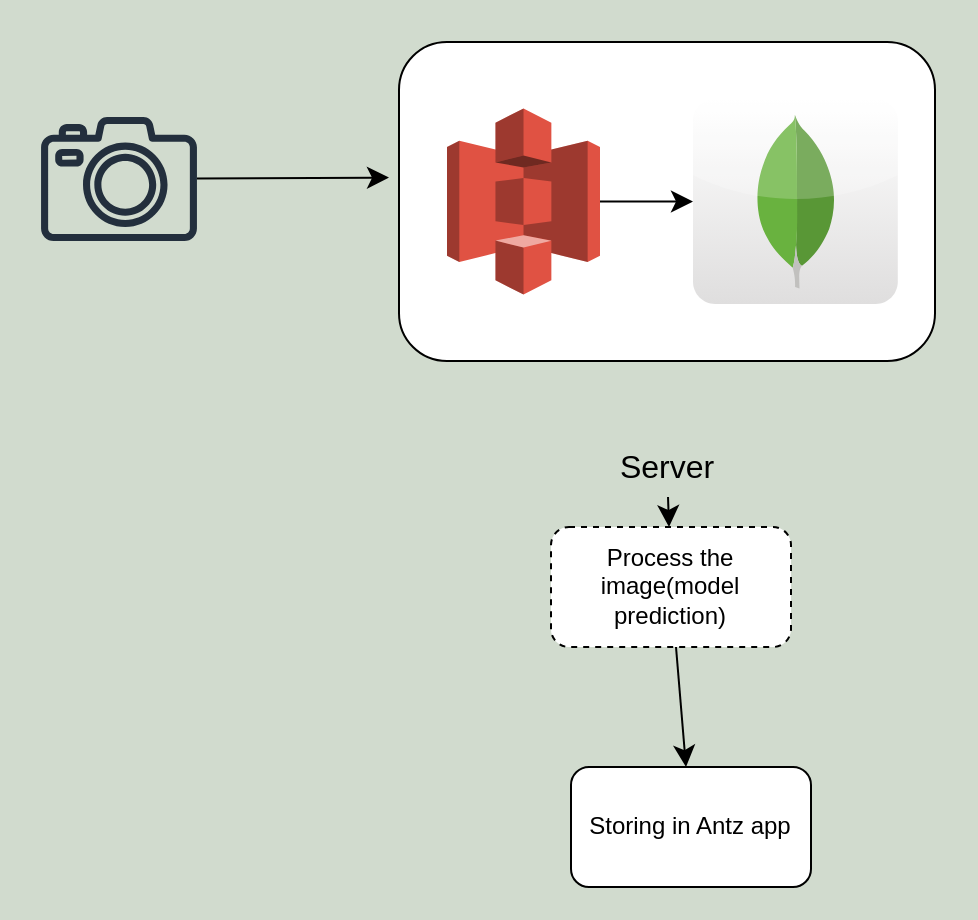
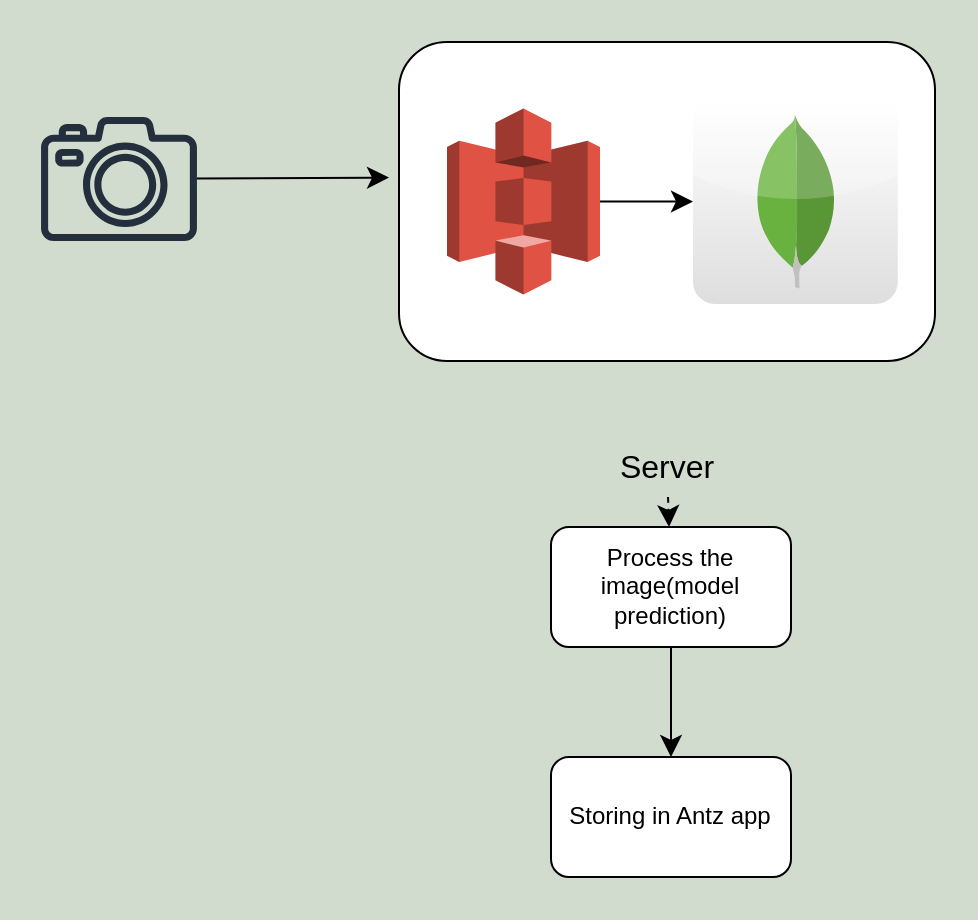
edge "Server" -> "Process the image(model prediction)": style solid -> dashed
node "Process the image(model prediction)": style dashed -> solid
node "Storing in Antz app": moved (691, 827) -> (671, 817)
